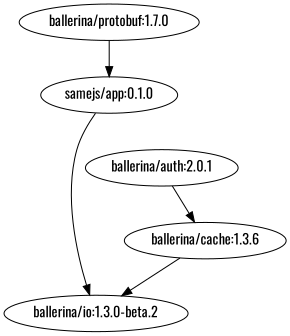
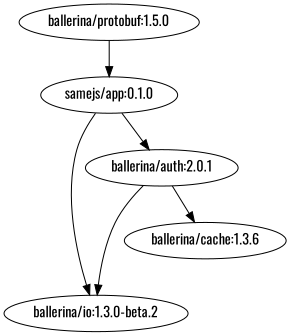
node "ballerina/protobuf:1.7.0": label "ballerina/protobuf:1.7.0" -> "ballerina/protobuf:1.5.0"
edge "samejs/app:0.1.0" -> "ballerina/auth:2.0.1": added
edge "ballerina/cache:1.3.6" -> "ballerina/io:1.3.0-beta.2": now "ballerina/auth:2.0.1" -> "ballerina/io:1.3.0-beta.2"
